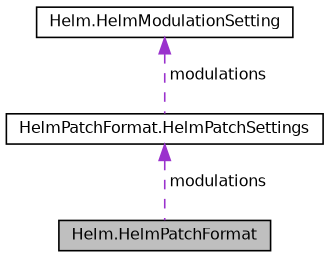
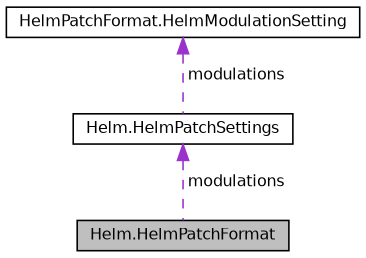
node "Helm.HelmModulationSetting": label "Helm.HelmModulationSetting" -> "HelmPatchFormat.HelmModulationSetting"
node "HelmPatchFormat.HelmPatchSettings": label "HelmPatchFormat.HelmPatchSettings" -> "Helm.HelmPatchSettings"
